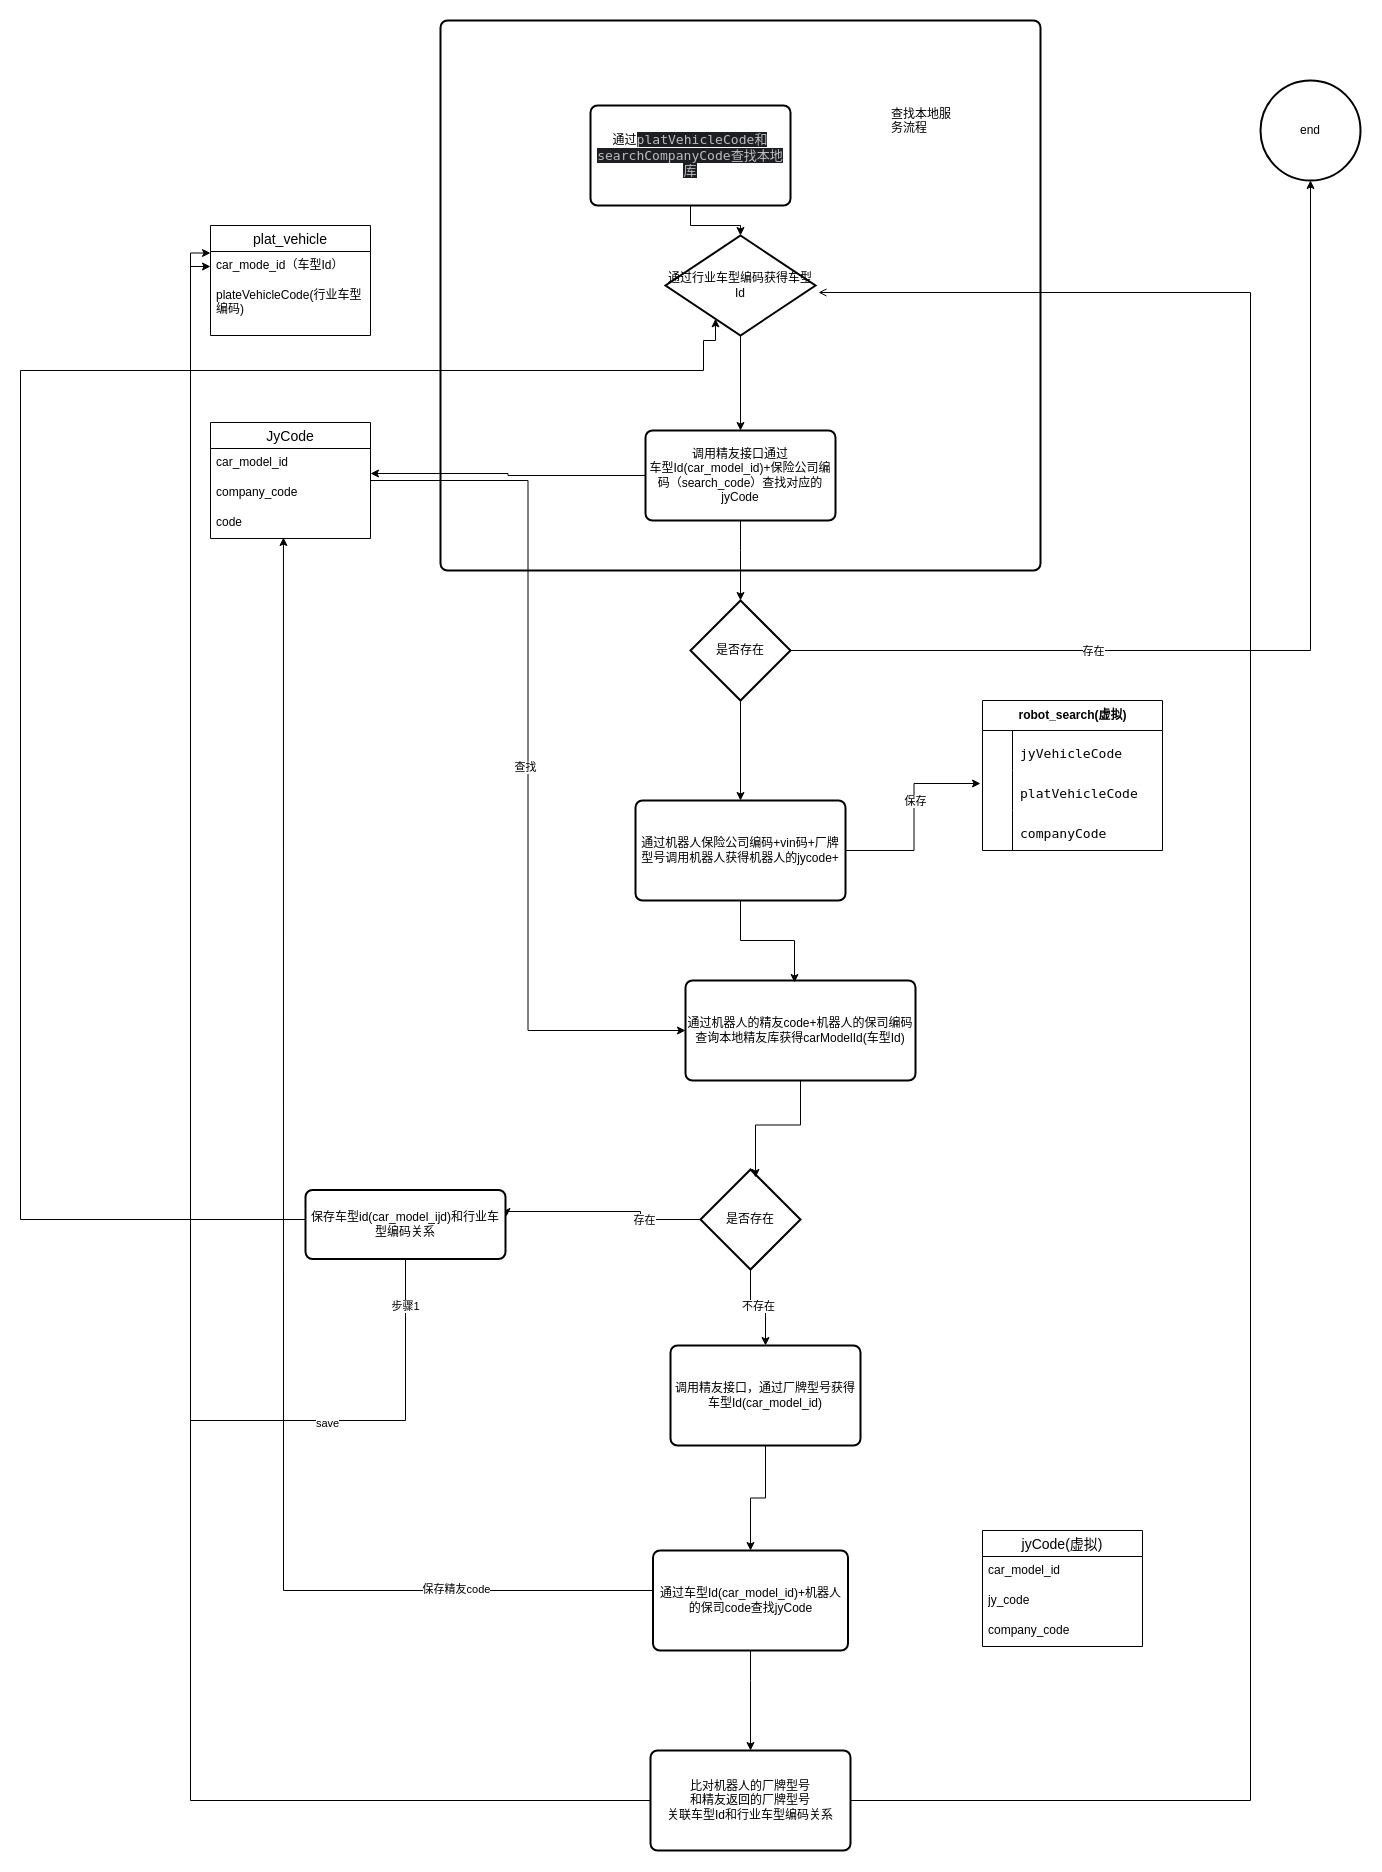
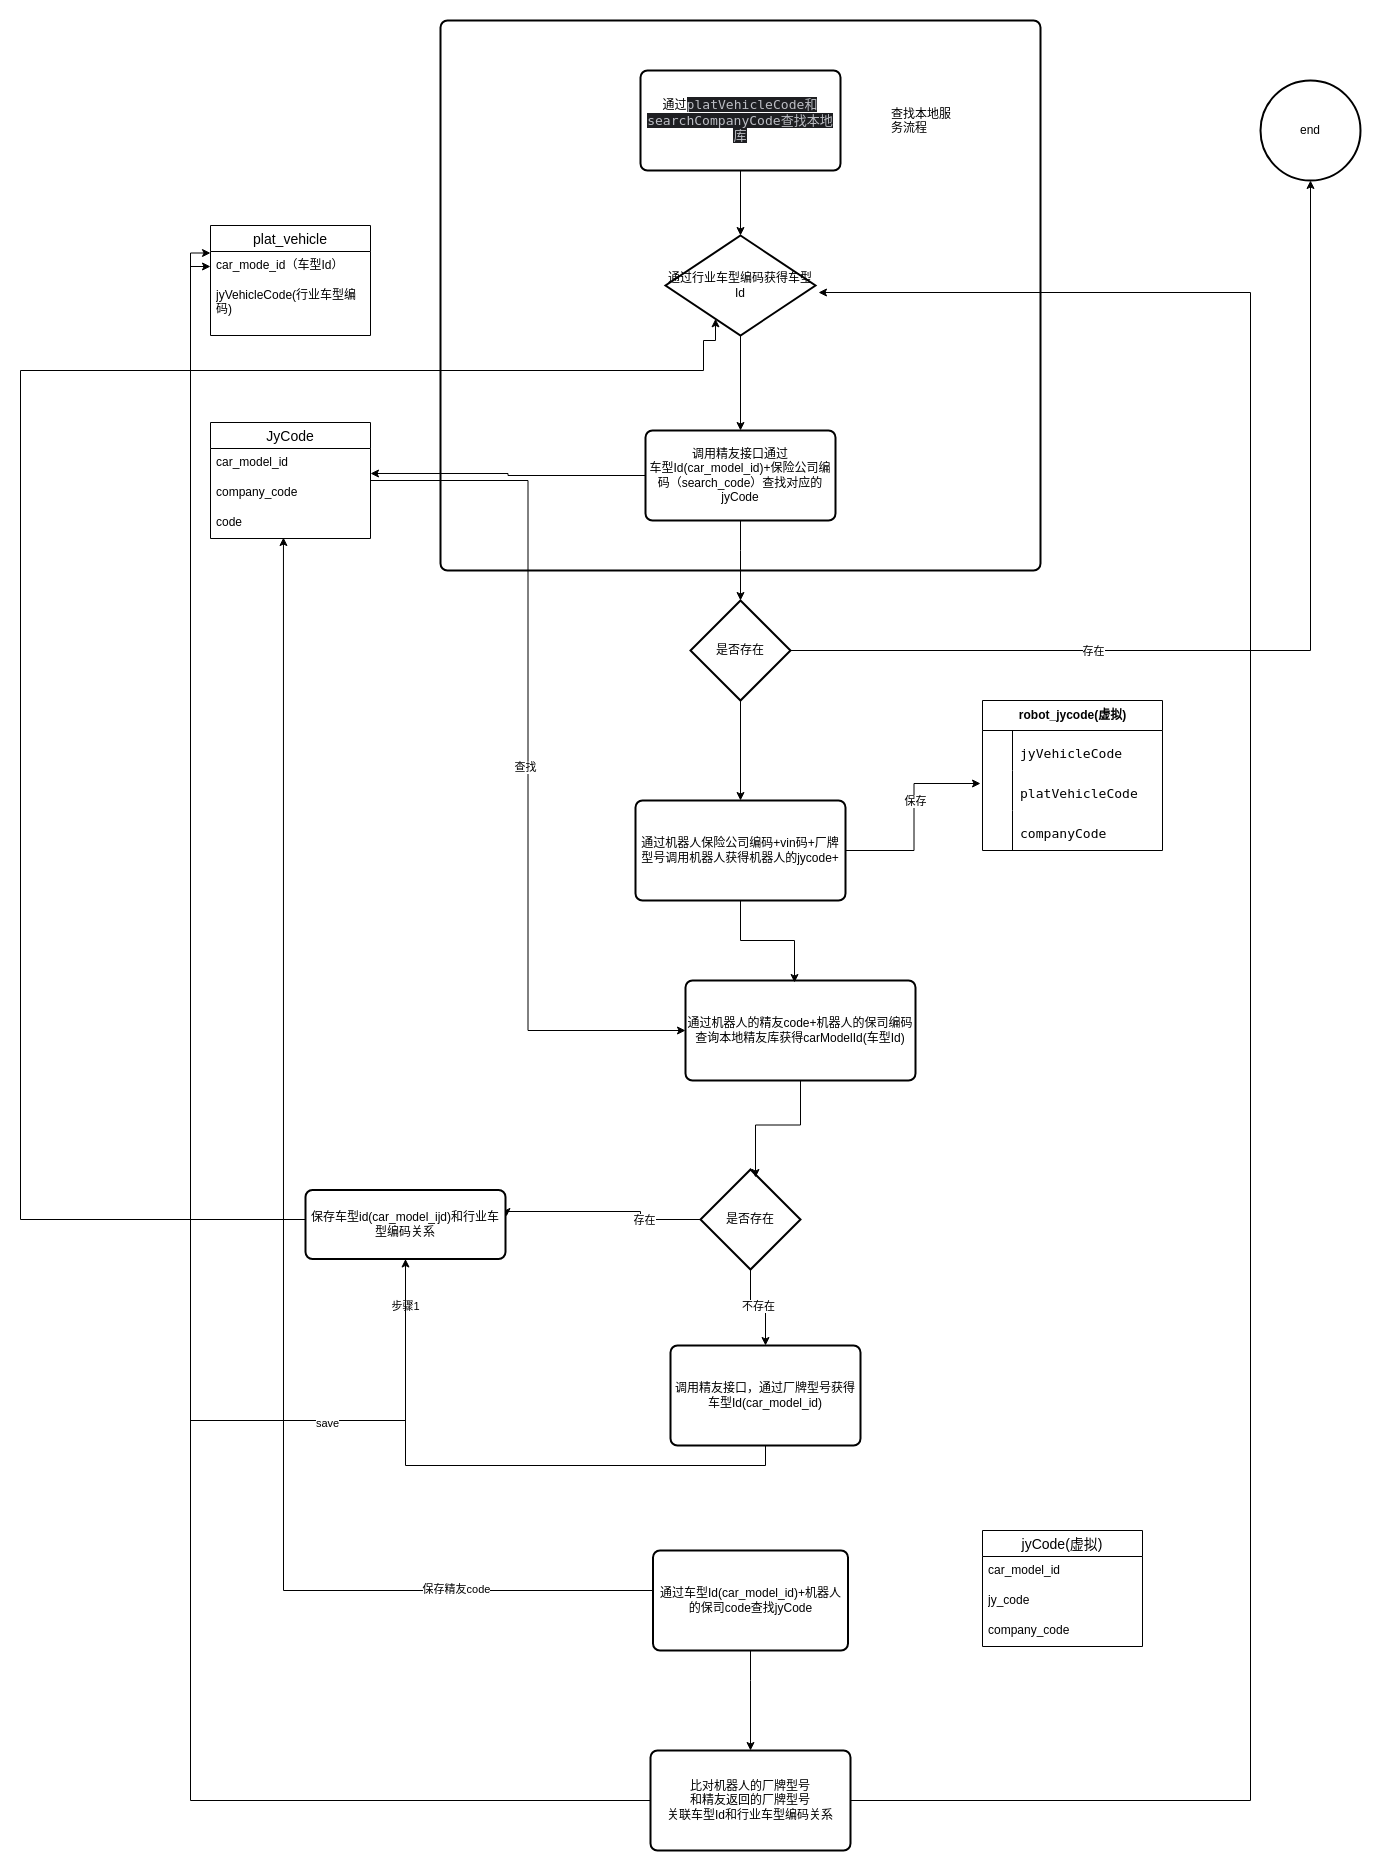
node "通过platVehicleCode和searchCompanyCode查找本地库": moved (691, 156) -> (741, 121)
edge "比对机器人的厂牌型号 和精友返回的厂牌型号 关联车型Id和行业车型编码关系" -> "通过行业车型编码获得车型Id": arrowhead open -> classic
node "plateVehicleCode(行业车型编码)": label "plateVehicleCode(行业车型编码)" -> "jyVehicleCode(行业车型编码)"
node "robot_search(虚拟)": label "robot_search(虚拟)" -> "robot_jycode(虚拟)"
edge "调用精友接口，通过厂牌型号获得车型Id(car_model_id)" -> "通过车型Id(car_model_id)+机器人的保司code查找jyCode": now "调用精友接口，通过厂牌型号获得车型Id(car_model_id)" -> "保存车型id(car_model_ijd)和行业车型编码关系"
